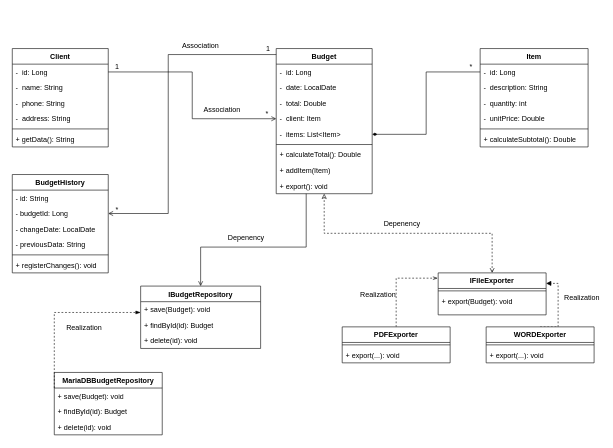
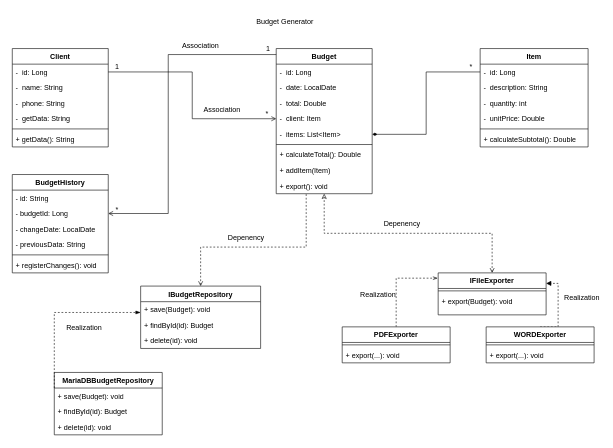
node "Budget Generator": added
node "- address: String": label "- address: String" -> "- getData: String"
edge "Budget" -> "IBudgetRepository": style solid -> dashed
